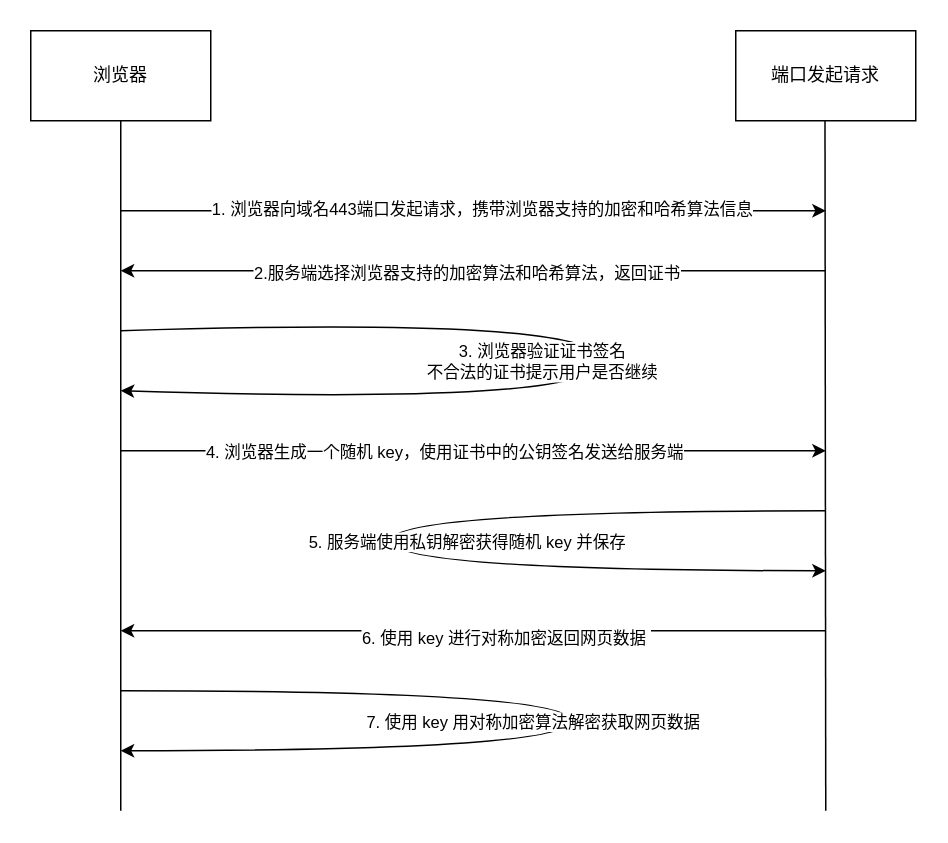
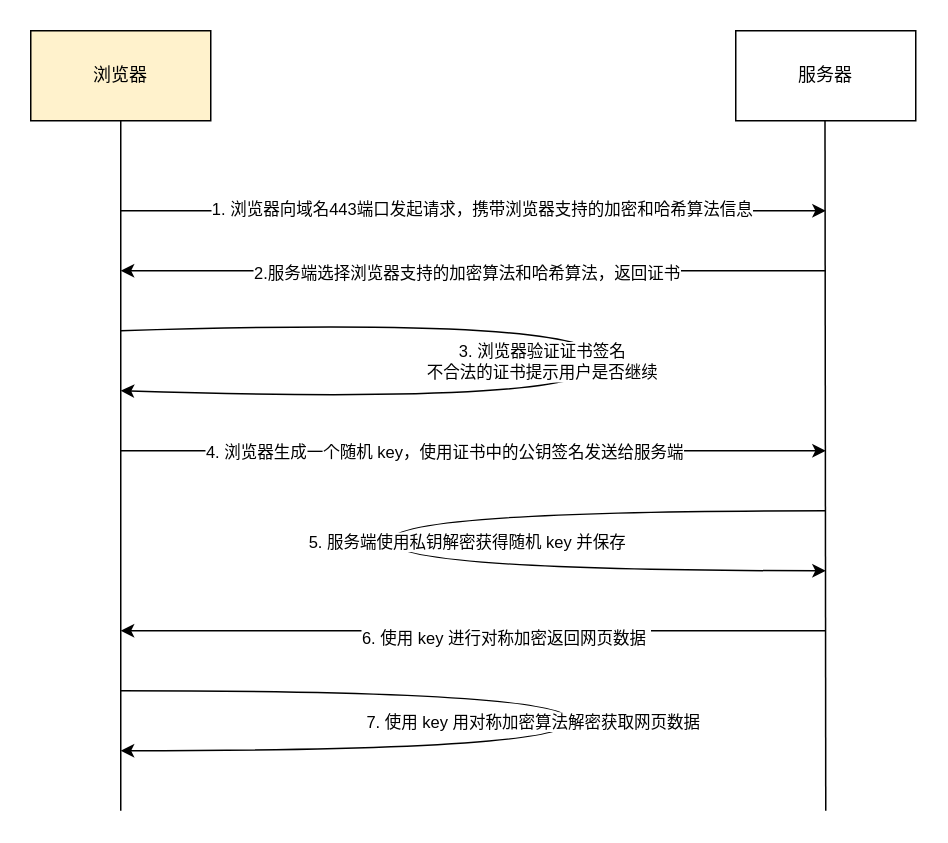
node "浏览器": fillcolor #ffffff -> #fff2cc
node "端口发起请求": label "端口发起请求" -> "服务器"
